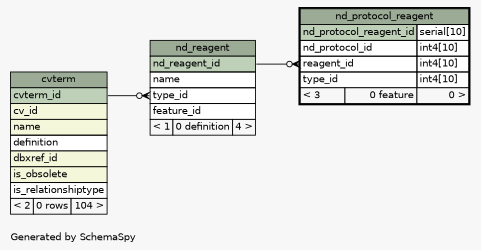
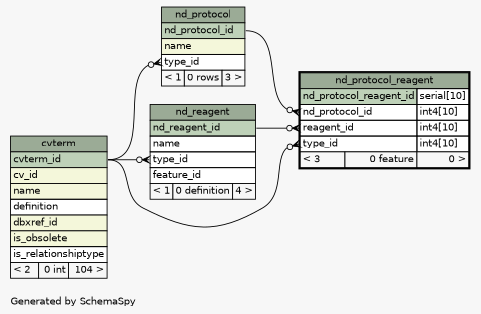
node "nd_protocol": added
node "cvterm": text "0 rows" -> "0 int"
edge "cvterm" -> "nd_protocol_reagent": added
